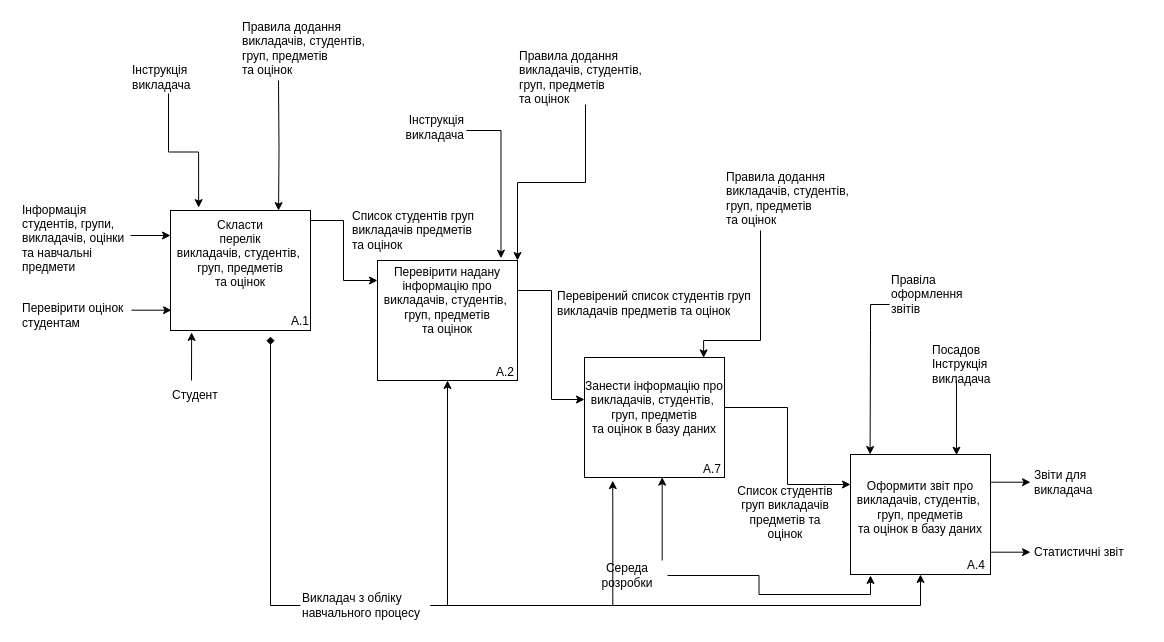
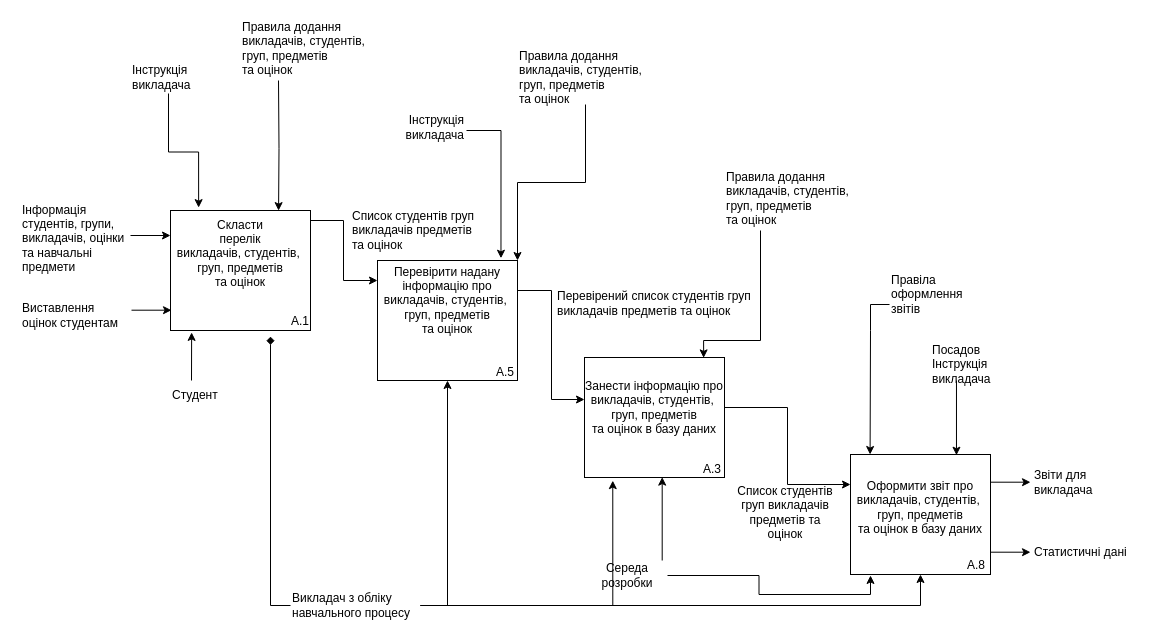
node "Перевірити оцінок студентам": label "Перевірити оцінок студентам" -> "Виставлення оцінок студентам"
node "A.2": label "A.2" -> "A.5"
node "A.7": label "A.7" -> "A.3"
node "Статистичні звіт": label "Статистичні звіт" -> "Статистичні дані"
node "A.4": label "A.4" -> "A.8"
node "Викладач з обліку навчального процесу": moved (366, 606) -> (356, 606)
